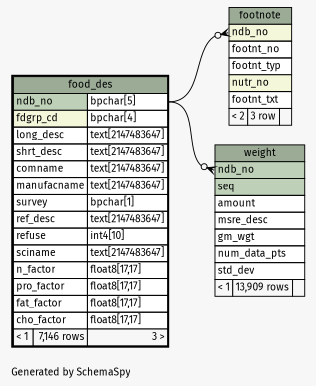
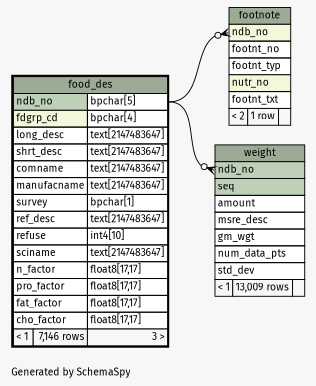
node "footnote": text "3 row" -> "1 row"
node "weight": text "13,909 rows" -> "13,009 rows"
